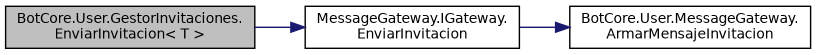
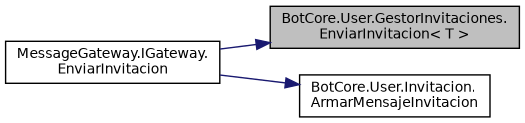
edge "BotCore.User.GestorInvitaciones. EnviarInvitacion< T >" -> "MessageGateway.IGateway. EnviarInvitacion": reversed
node "BotCore.User.MessageGateway. ArmarMensajeInvitacion": label "BotCore.User.MessageGateway. ArmarMensajeInvitacion" -> "BotCore.User.Invitacion. ArmarMensajeInvitacion"
